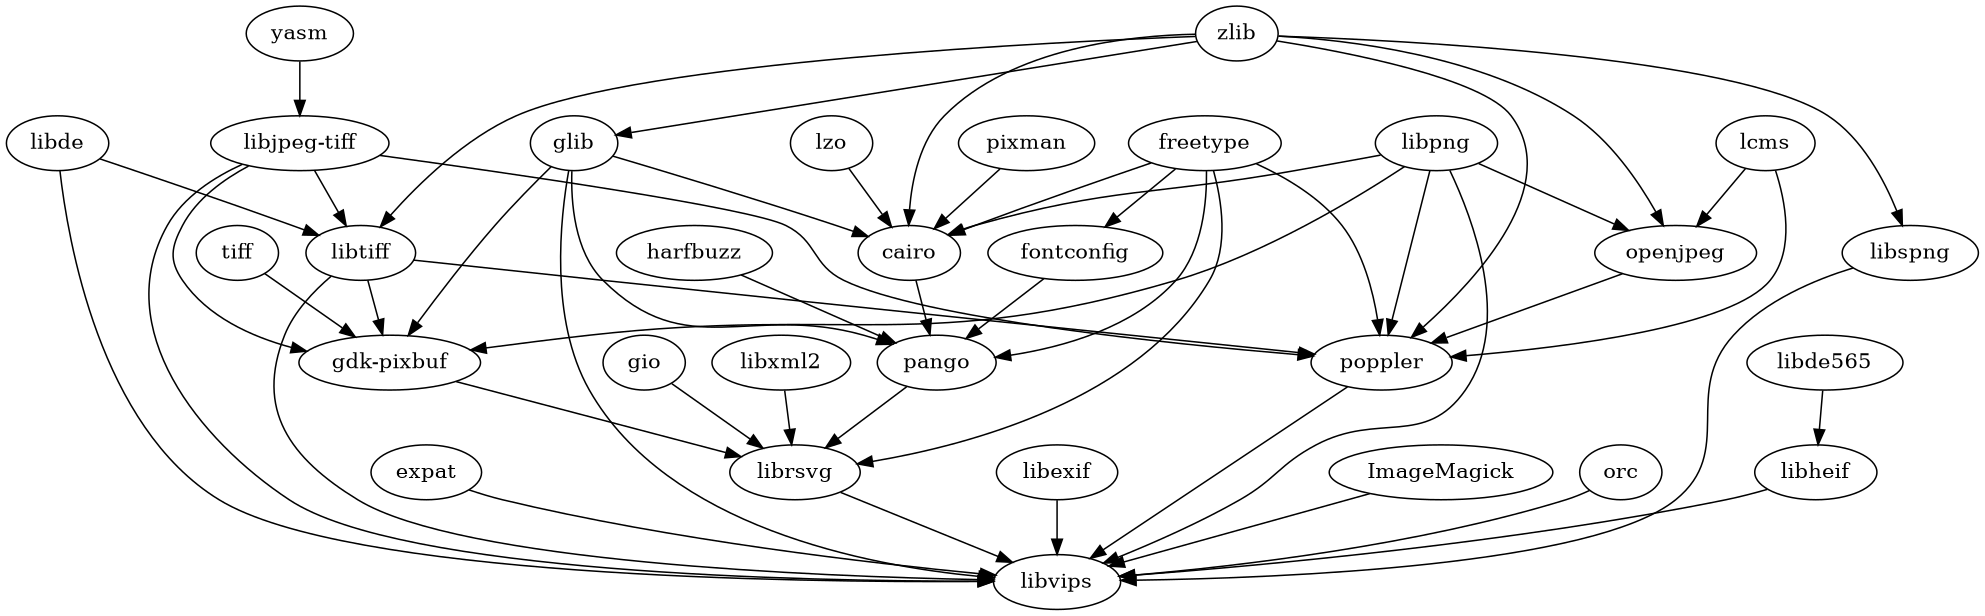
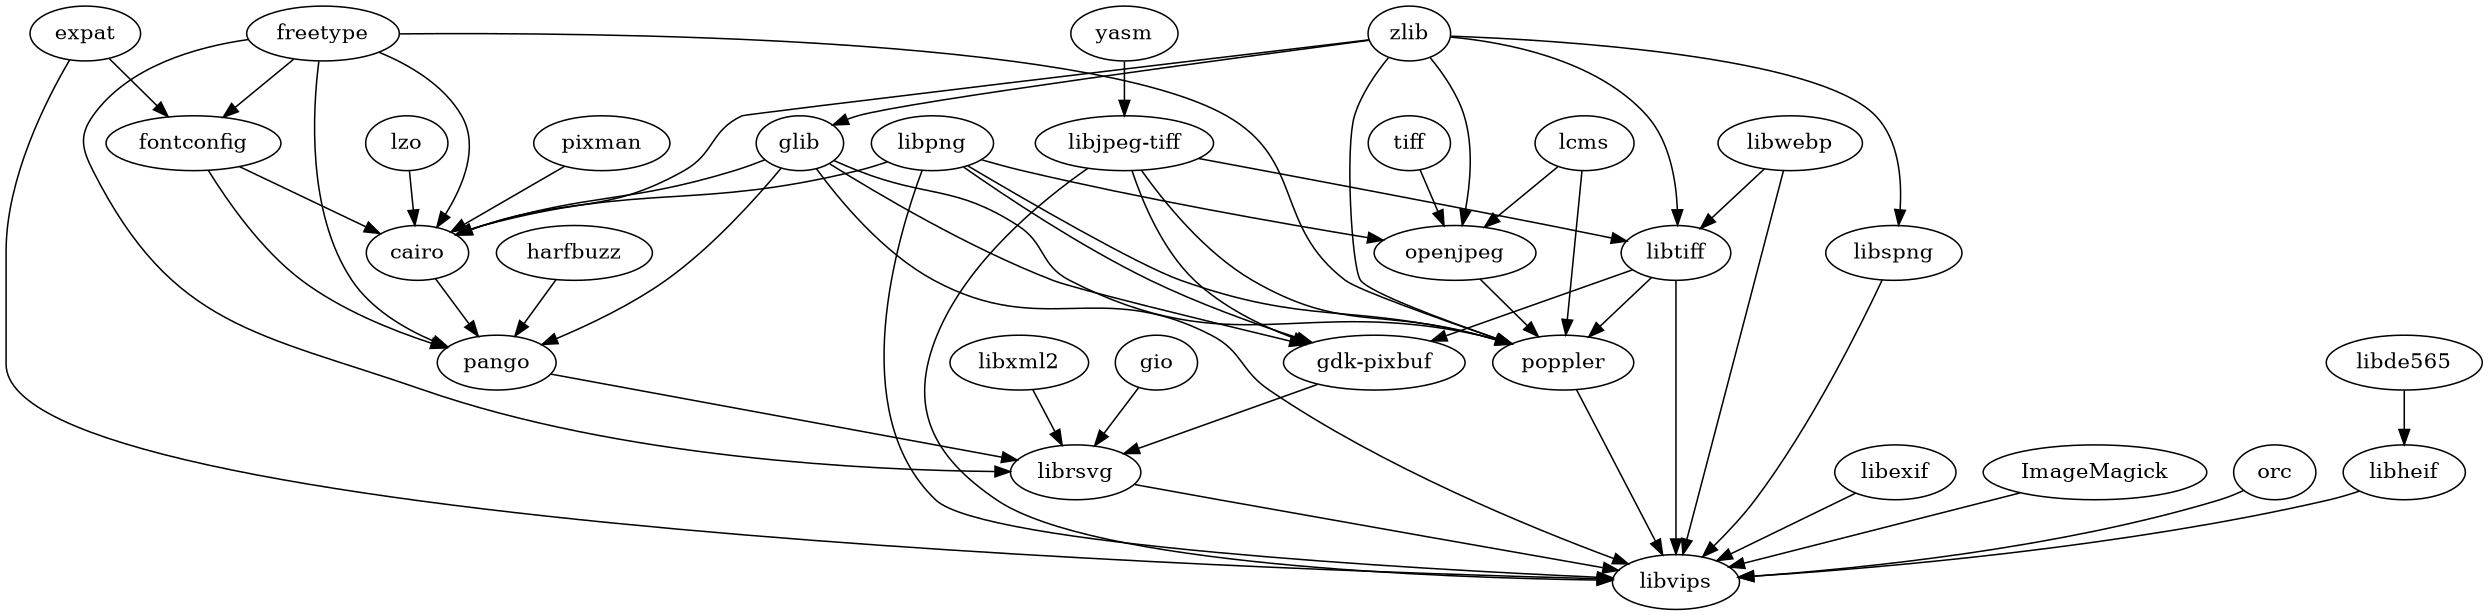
edge "expat" -> "fontconfig": added
node "libde": label "libde" -> "libwebp"
edge "fontconfig" -> "cairo": added
edge "glib" -> "poppler": added
edge "tiff" -> "gdk-pixbuf": now "tiff" -> "openjpeg"
